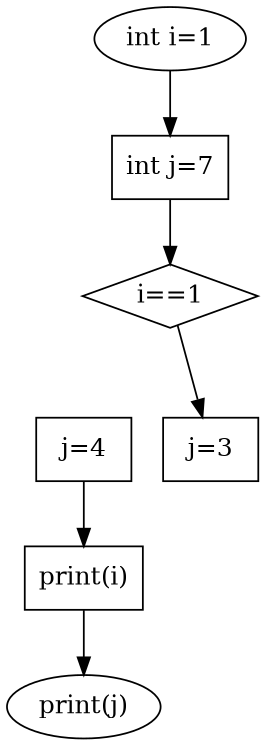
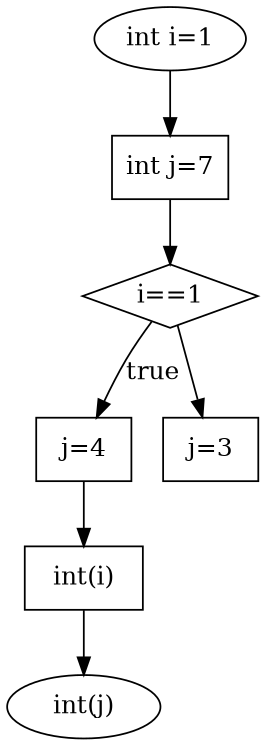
edge "i==1" -> "j=4": added, label "true"
node "print(i)": label "print(i)" -> "int(i)"
node "print(j)": label "print(j)" -> "int(j)"
